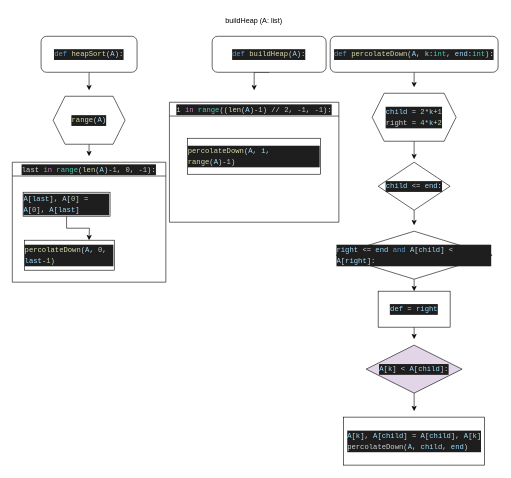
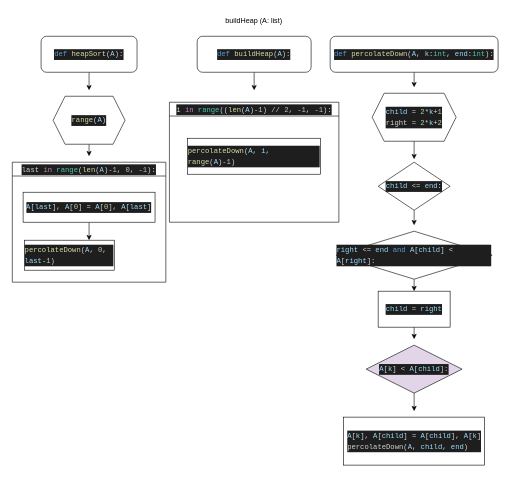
node "def buildHeap(A):": moved (269, 54) -> (254, 54)
node "child = 2*k+1 right = 4*k+2": label "child = 2*k+1 right = 4*k+2" -> "child = 2*k+1 right = 2*k+2"
node "A[last], A[0] = A[0], A[last]": size 87x24 -> 132x30
node "def = right": label "def = right" -> "child = right"
